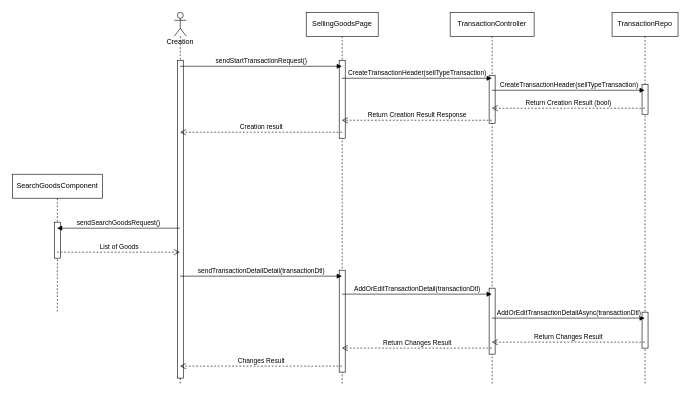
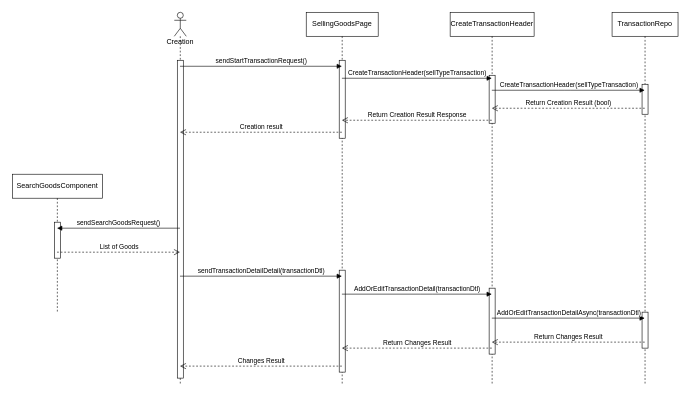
node "TransactionController": label "TransactionController" -> "CreateTransactionHeader"
